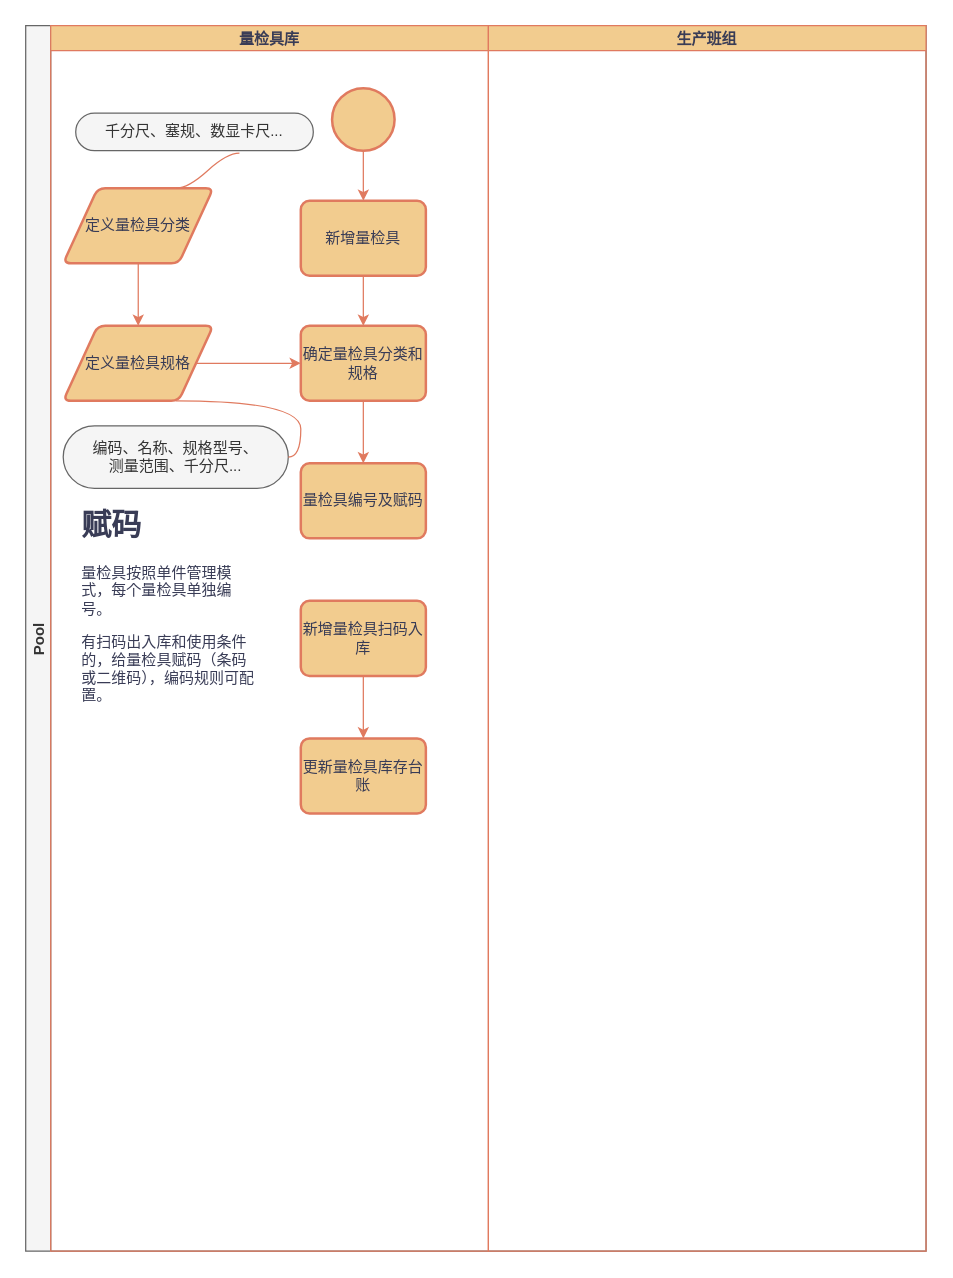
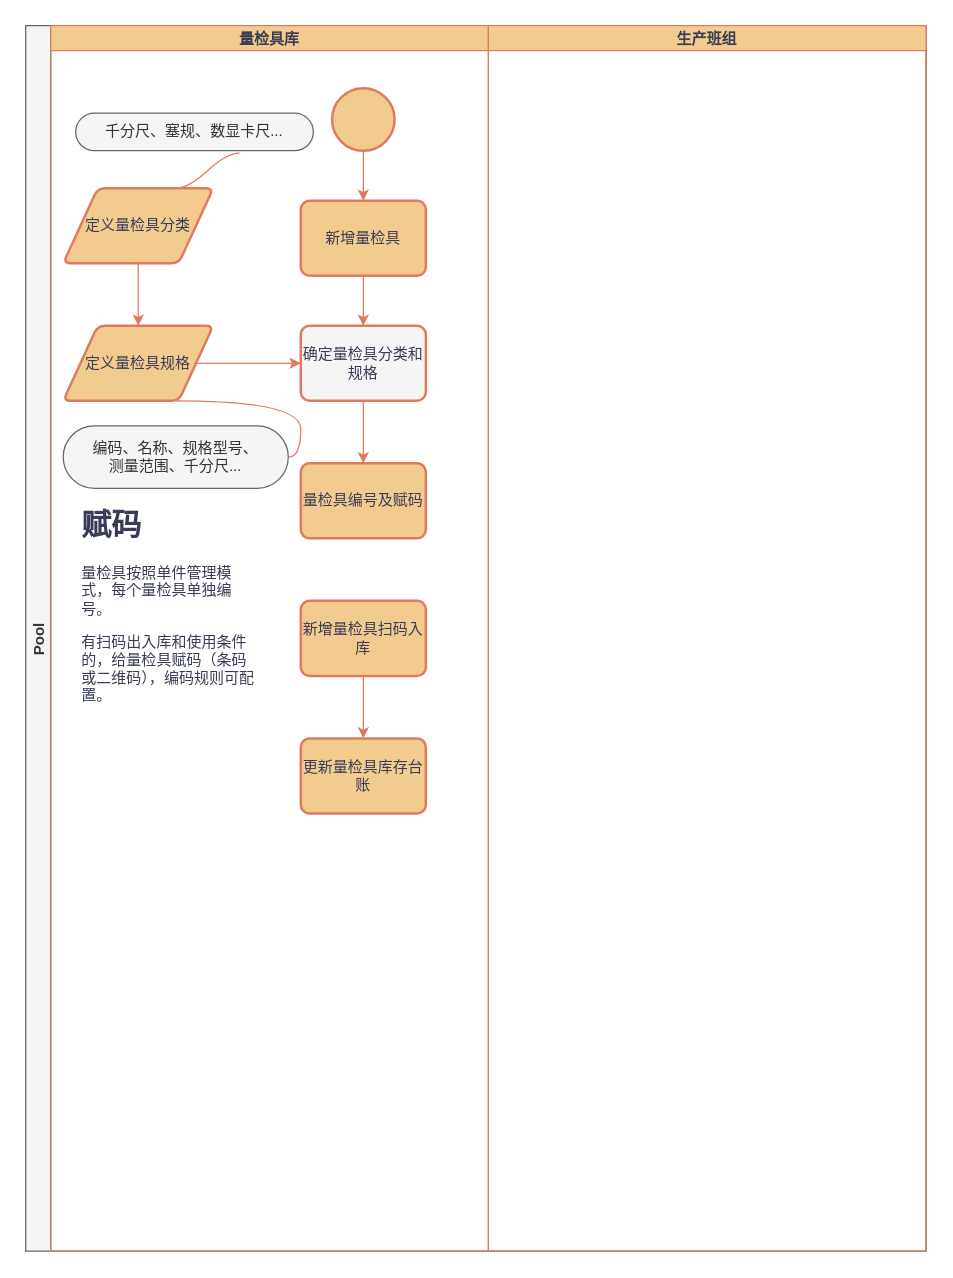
node "确定量检具分类和规格": fillcolor #f2cc8f -> #f5f5f5
